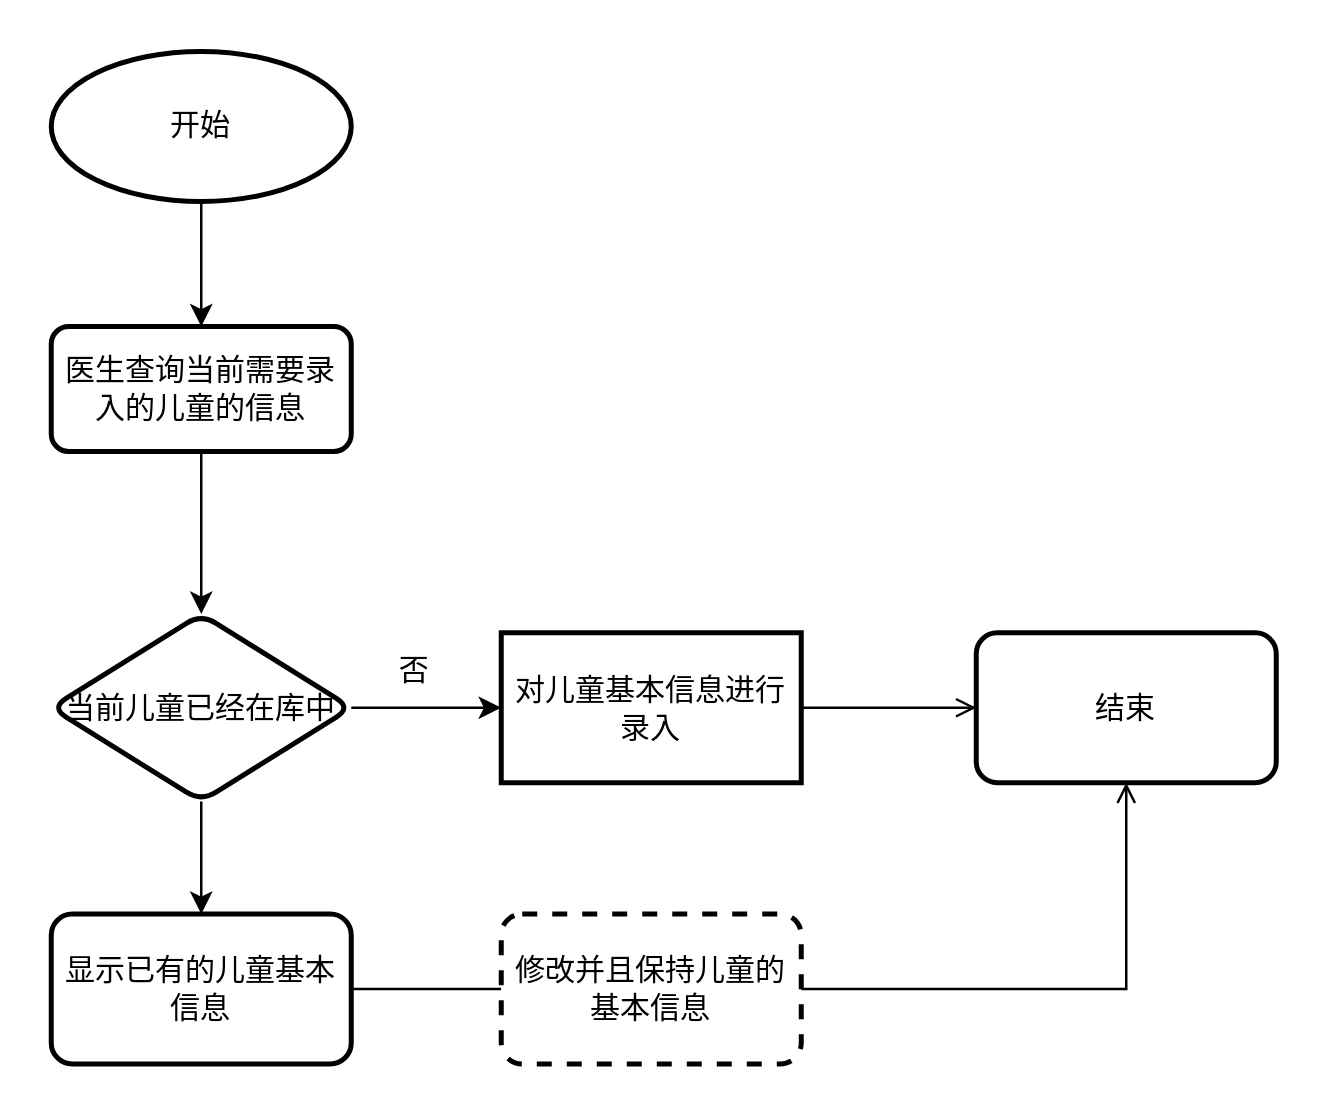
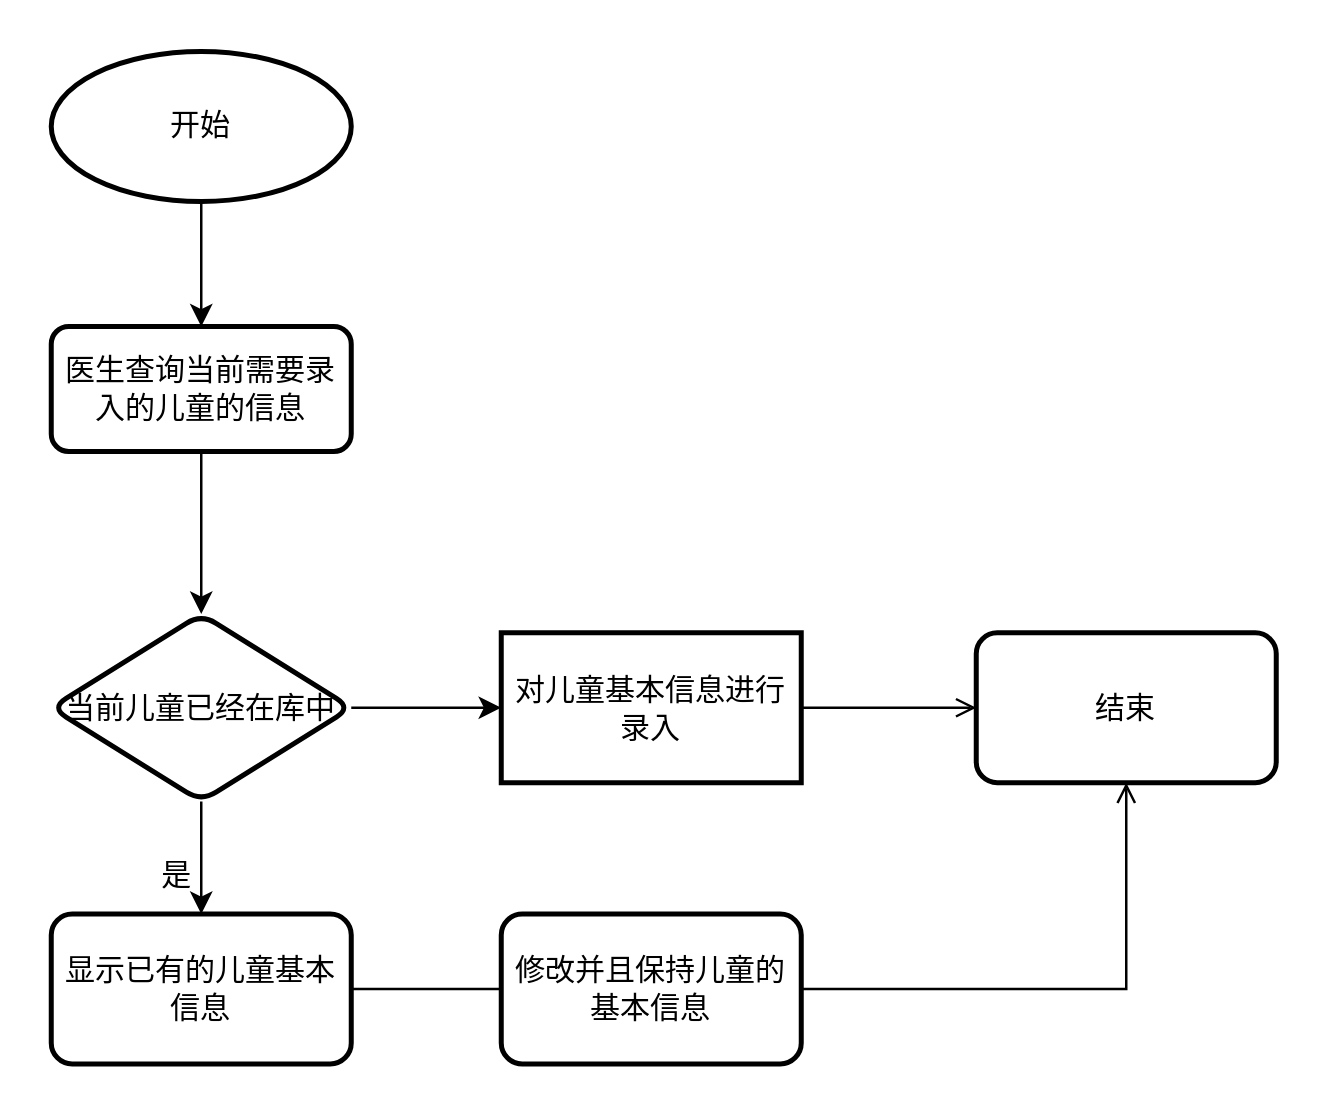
node "否": removed
node "是": added
node "修改并且保持儿童的基本信息": style dashed -> solid
